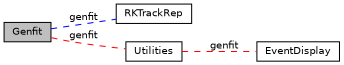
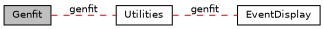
node "RKTrackRep": removed
